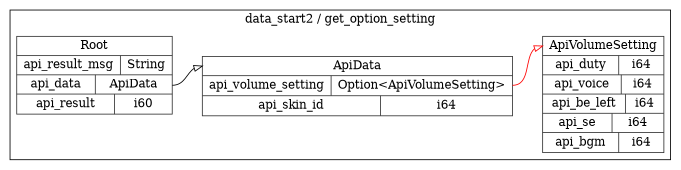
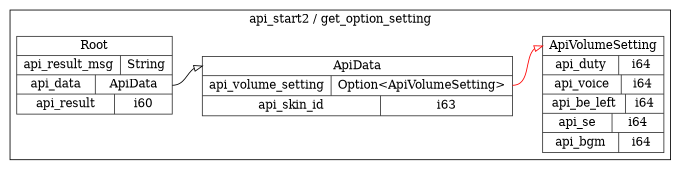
cluster "data_start2 / get_option_setting": label "data_start2 / get_option_setting" -> "api_start2 / get_option_setting"
node "ApiData": text "i64" -> "i63"
